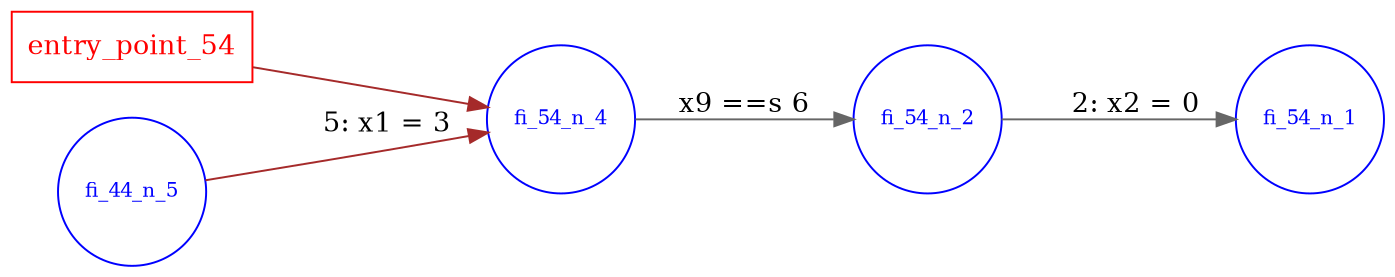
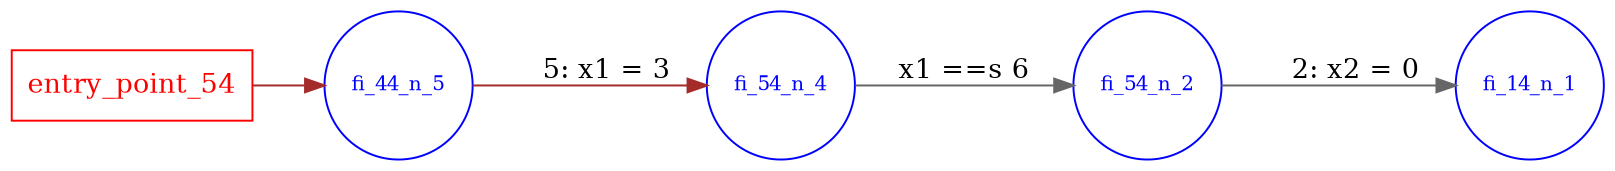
edge "entry_point_54" -- "fi_54_n_4": now "entry_point_54" -- "fi_44_n_5"
edge "fi_54_n_4" -- "fi_54_n_2": label " x9 ==s 6 " -> " x1 ==s 6 "
node "fi_54_n_1": label "fi_54_n_1" -> "fi_14_n_1"
